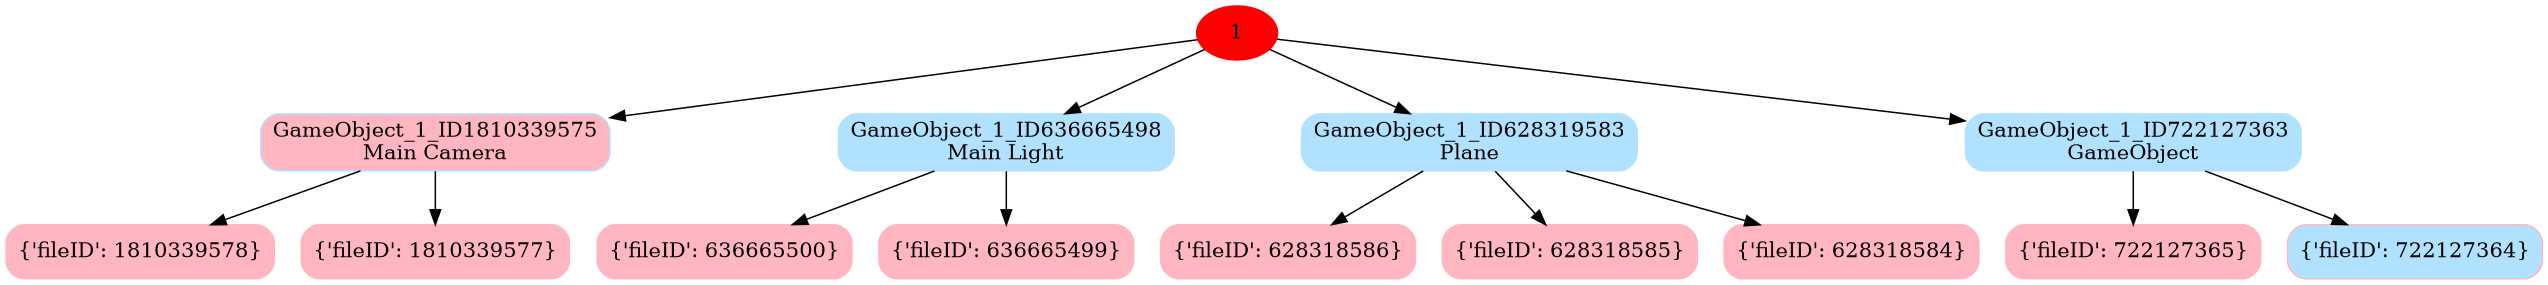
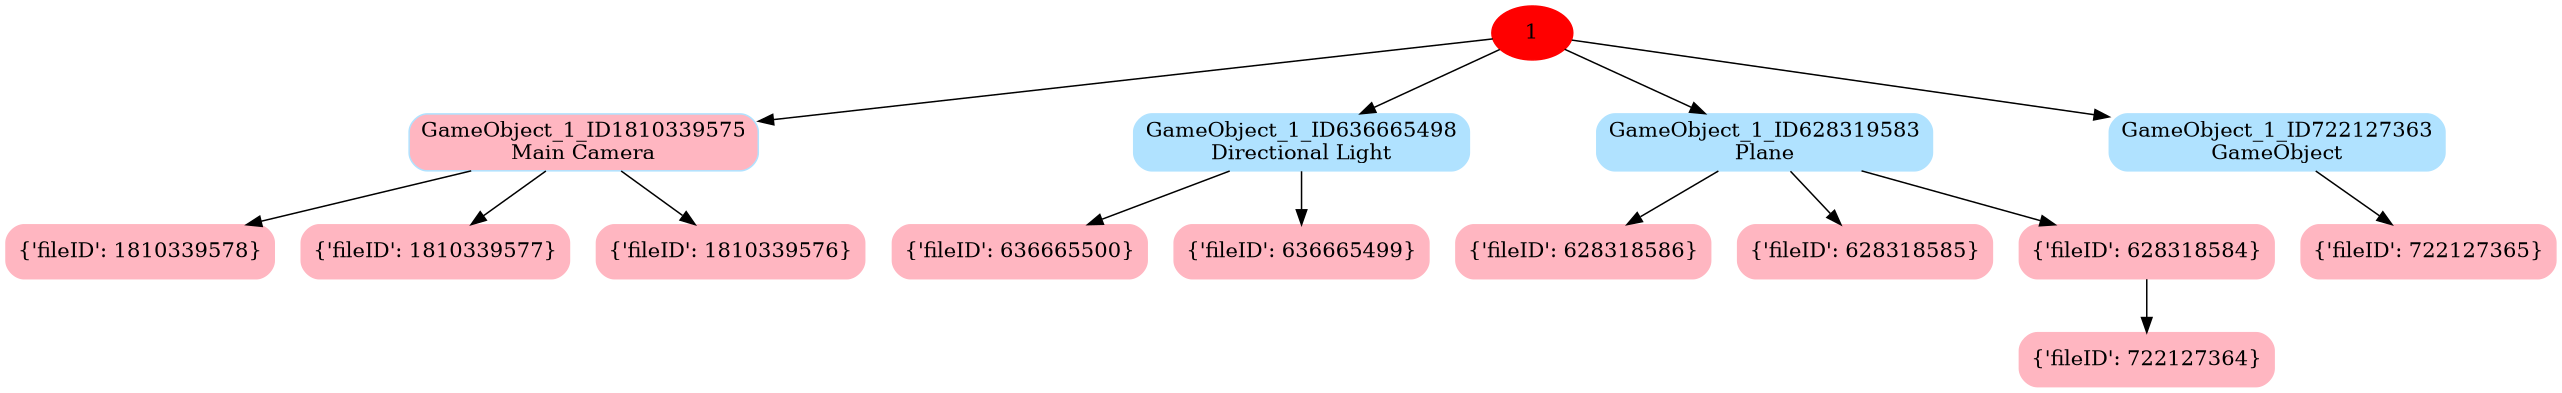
node "GameObject_1_ID636665498 Main Light": label "GameObject_1_ID636665498 Main Light" -> "GameObject_1_ID636665498 Directional Light"
edge "GameObject_1_ID722127363 GameObject" -> "{'fileID': 722127364}": now "{'fileID': 628318584}" -> "{'fileID': 722127364}"
node "{'fileID': 1810339576}": added
node "{'fileID': 722127364}": fillcolor lightskyblue1 -> lightpink
